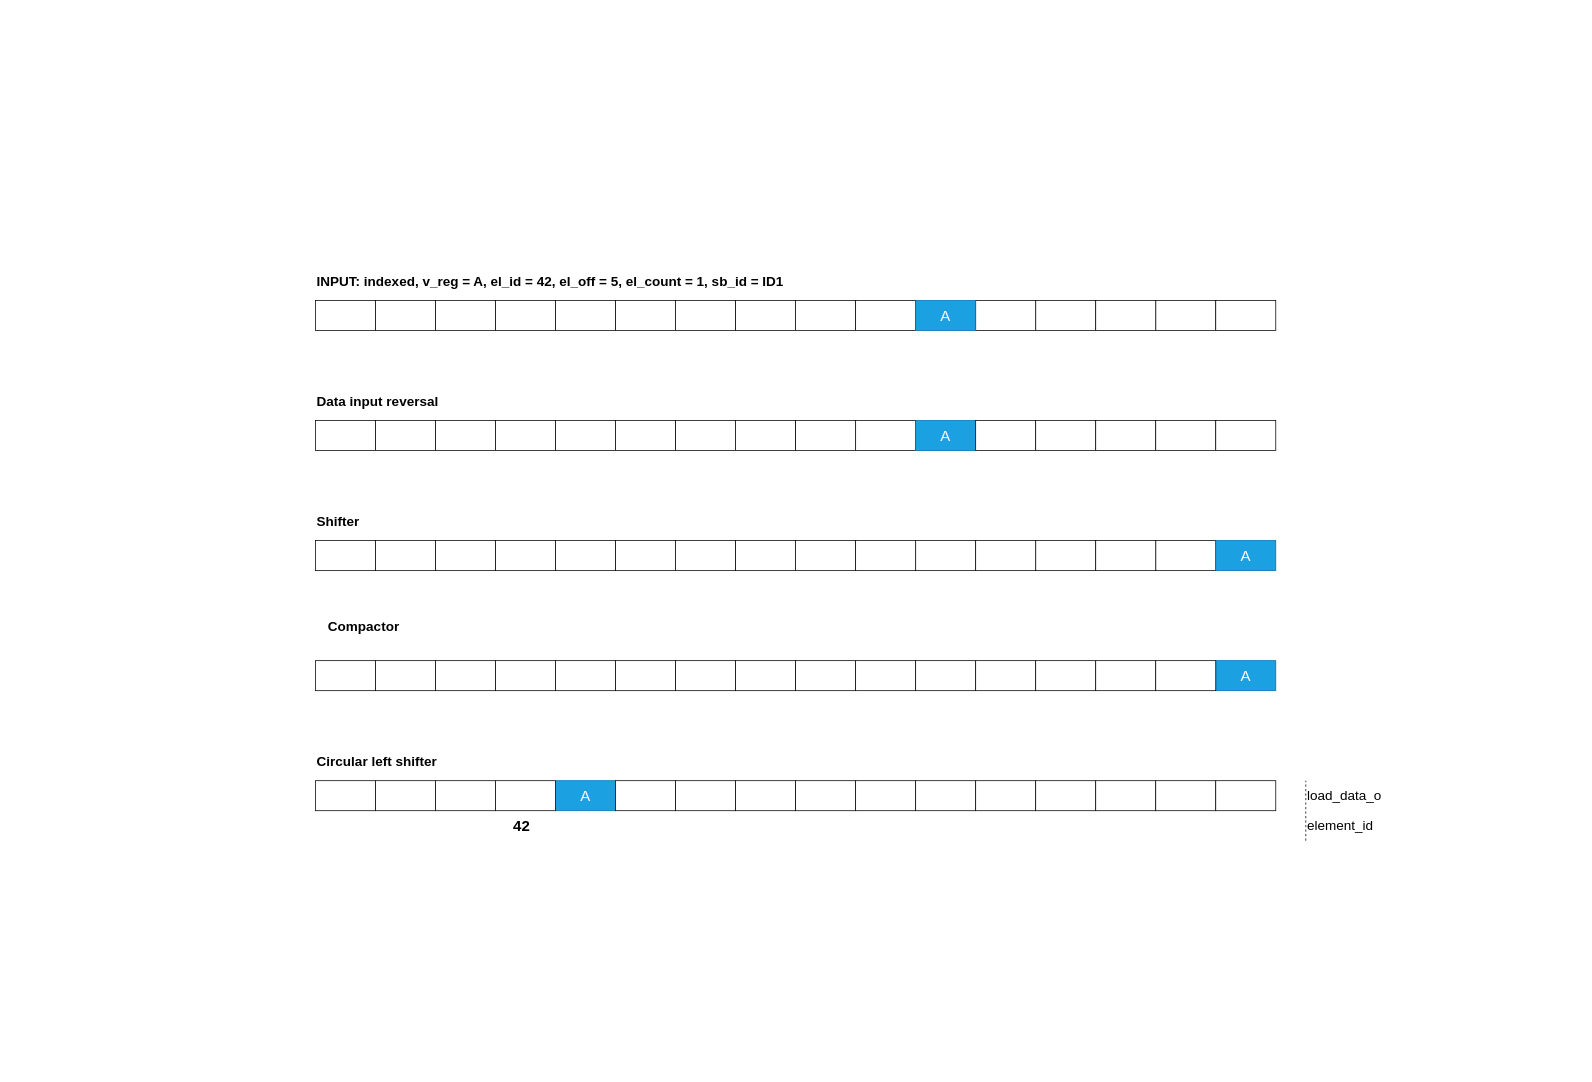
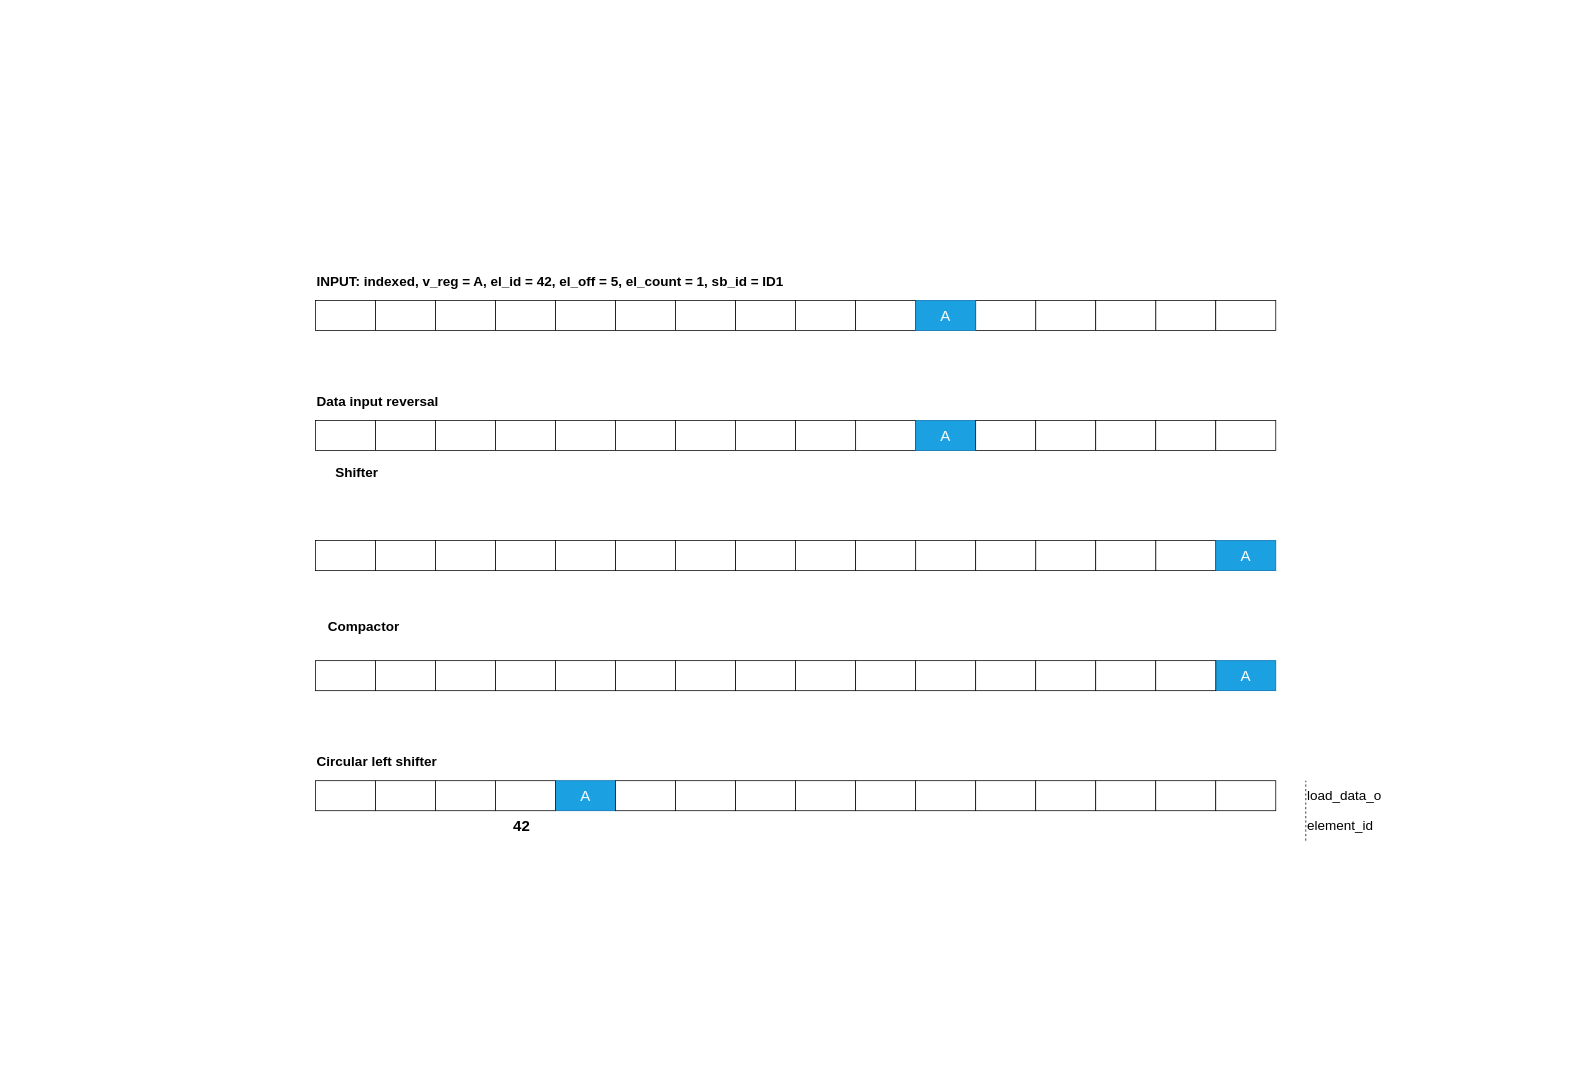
node "Shifter": moved (795, 522) -> (814, 473)
